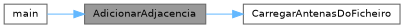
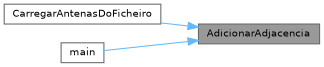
edge "AdicionarAdjacencia" -> "CarregarAntenasDoFicheiro": reversed
